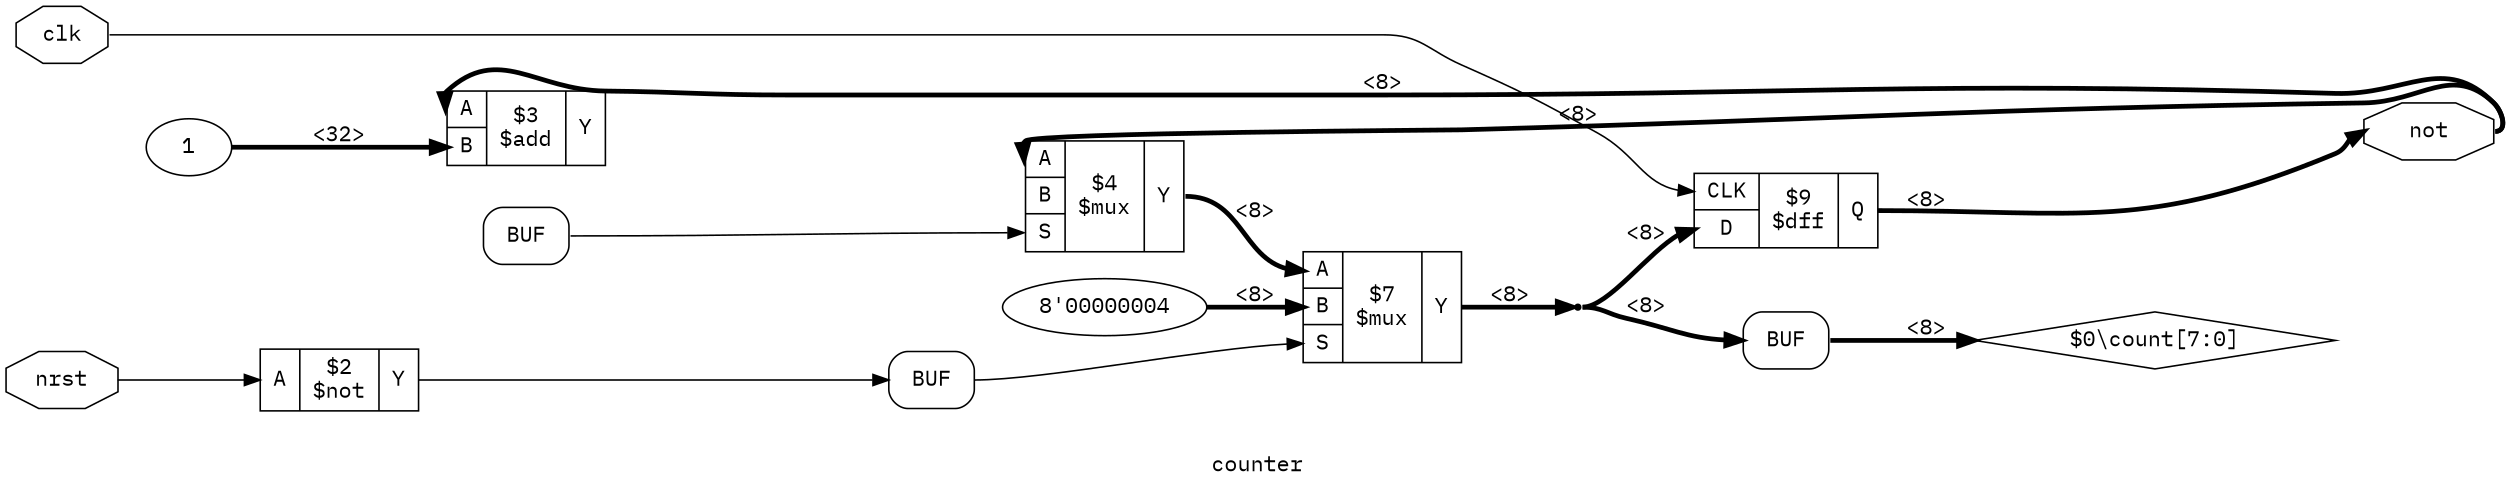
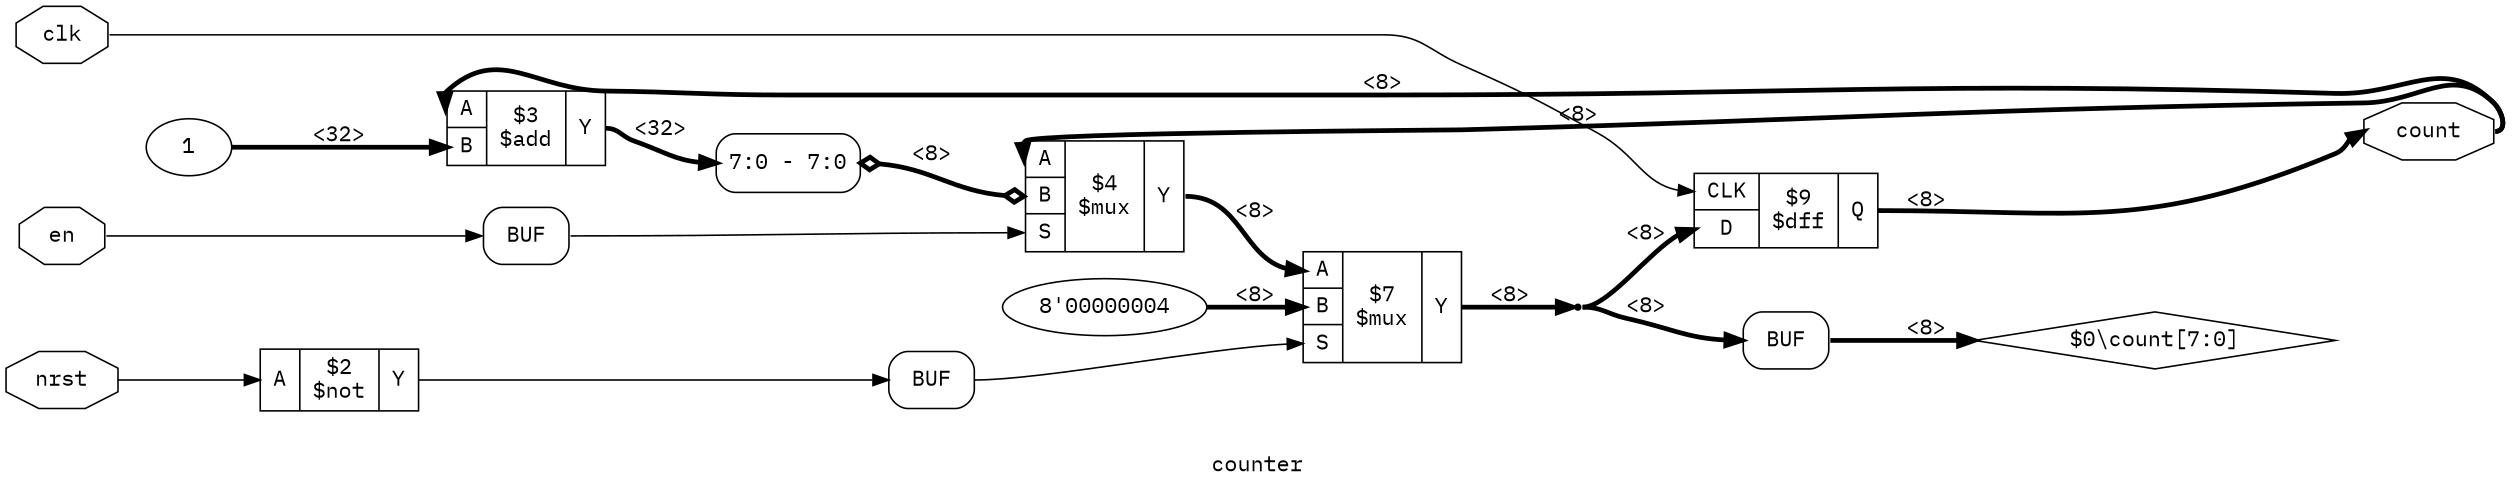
node "not": label "not" -> "count"
node "7:0 - 7:0": added
node "en": added
